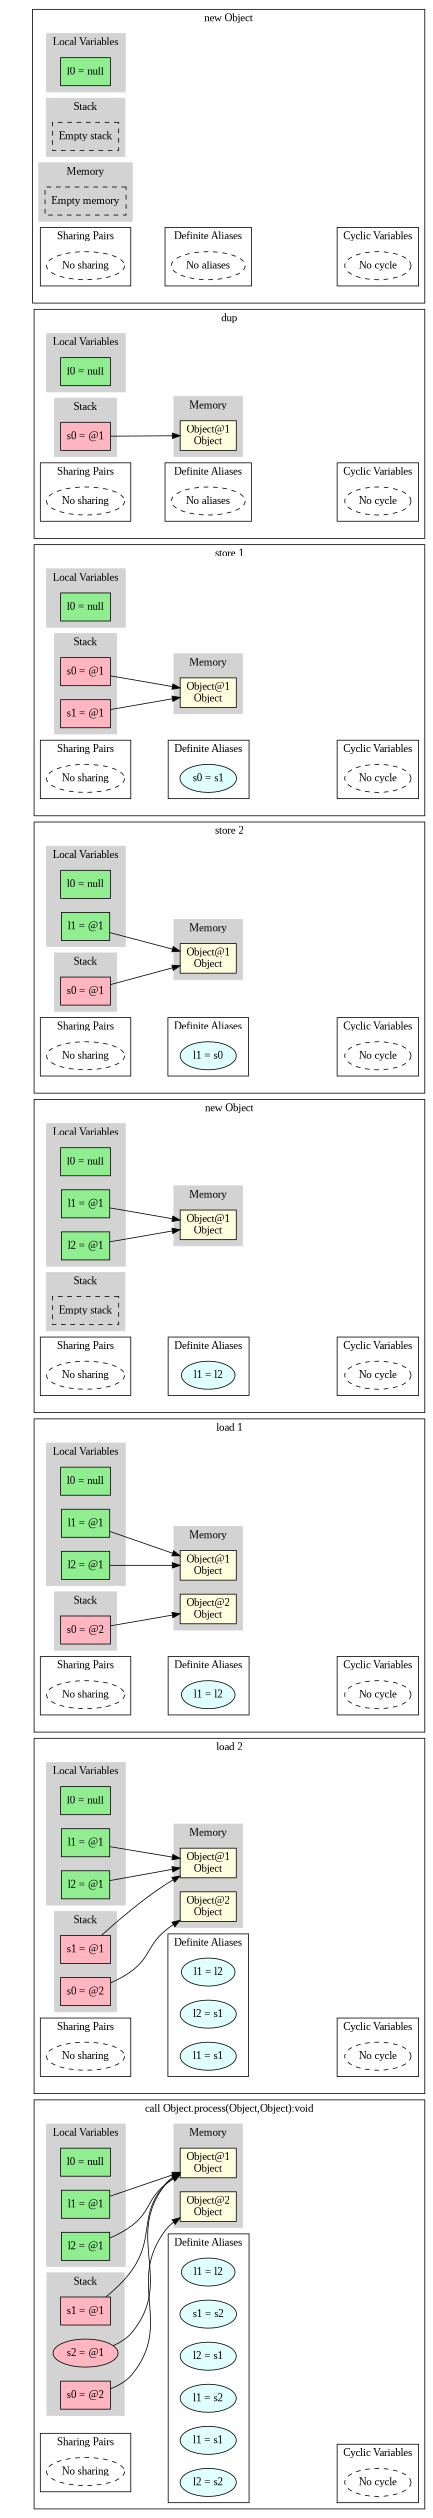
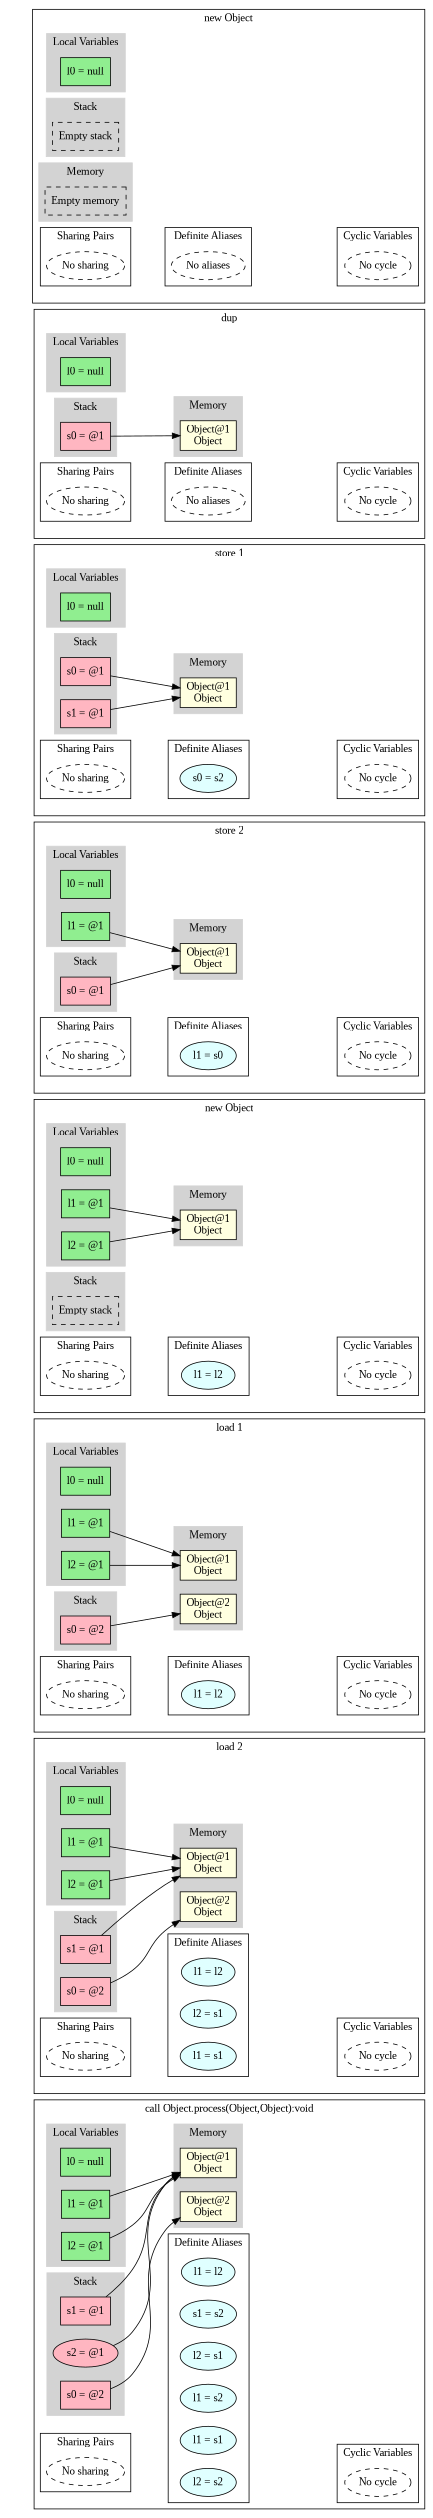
node "s0 = s1": label "s0 = s1" -> "s0 = s2"
